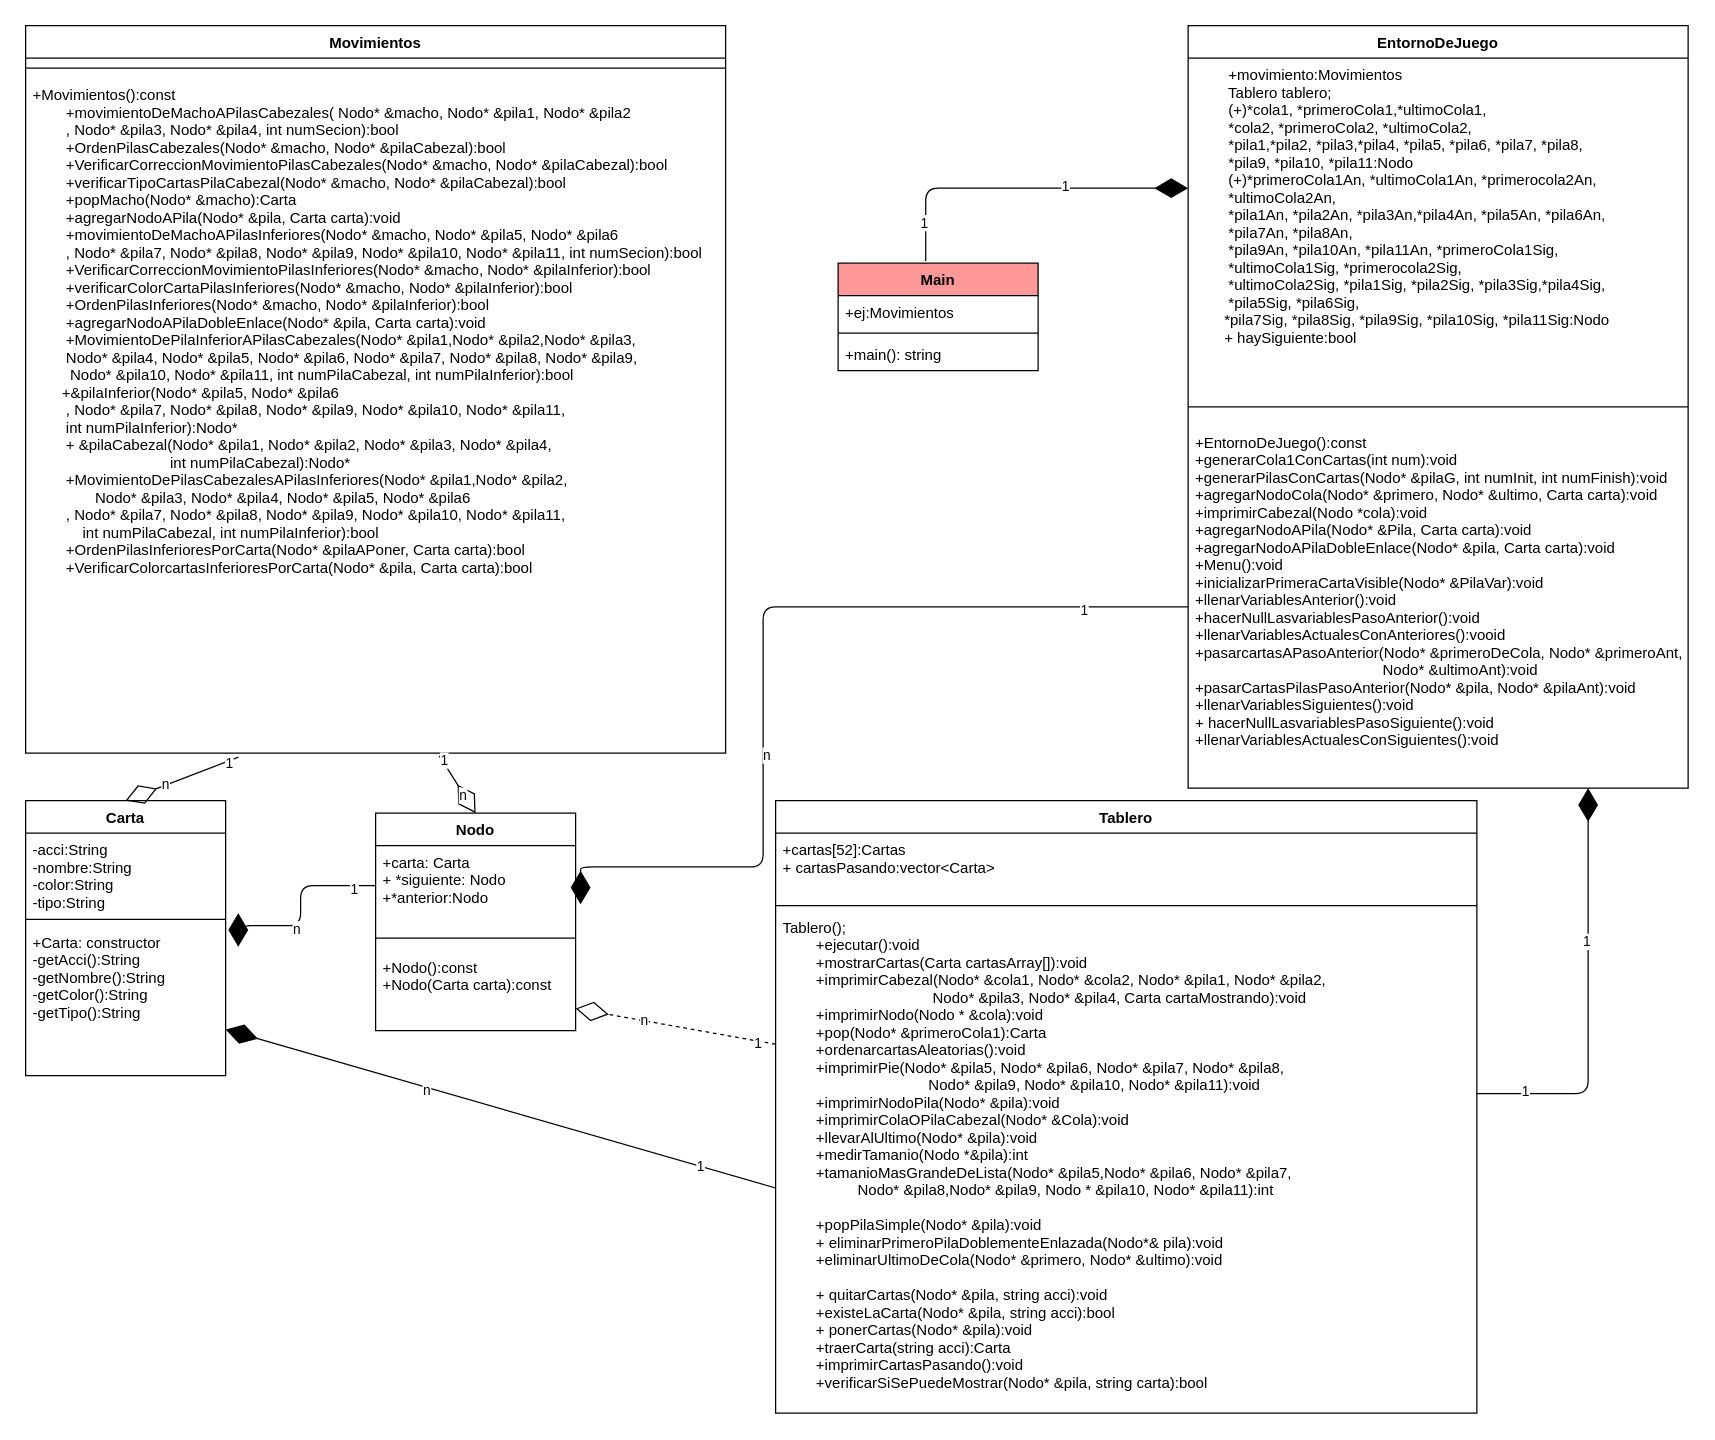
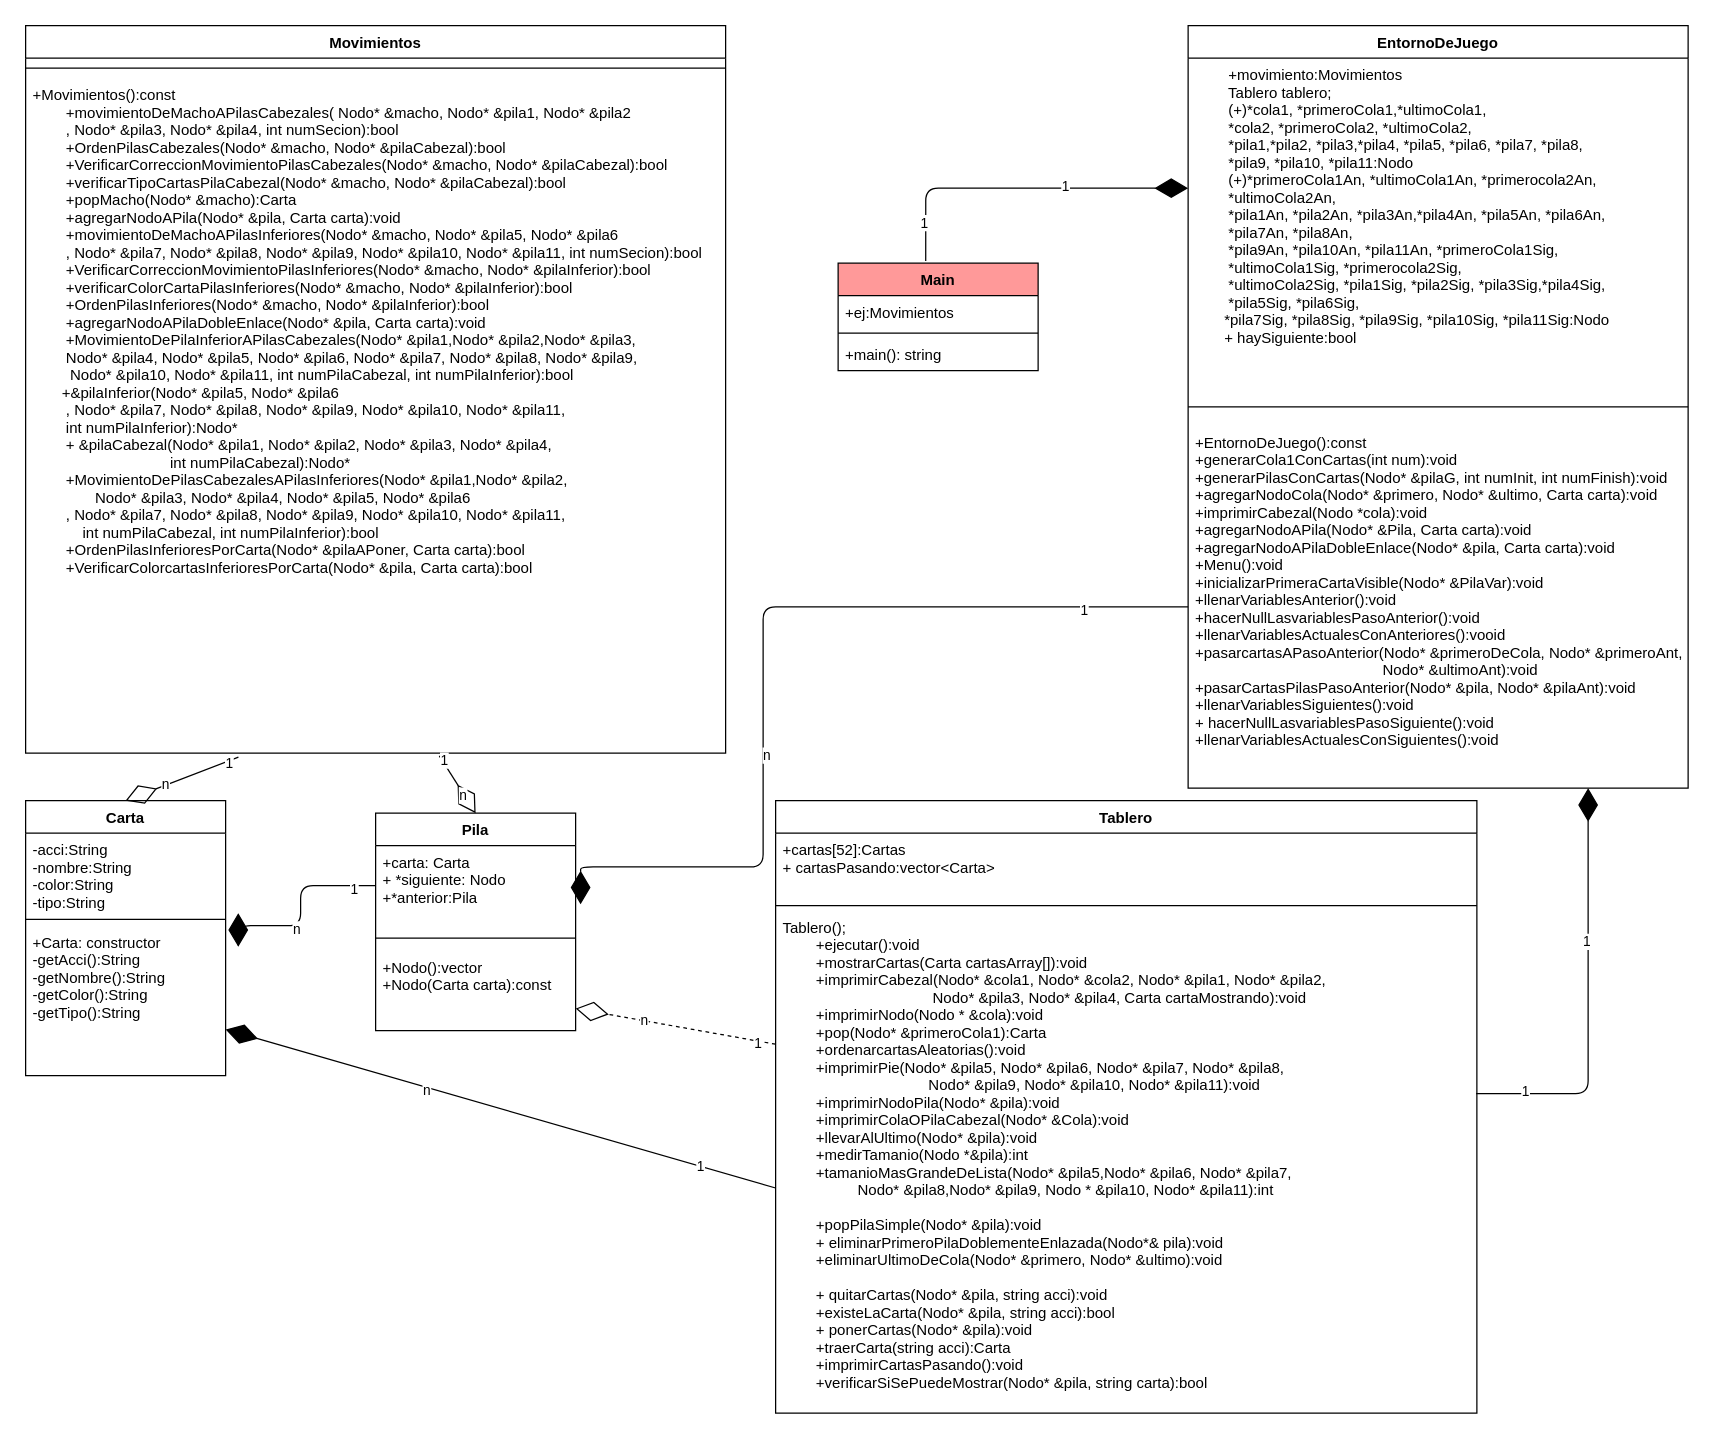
node "Nodo": label "Nodo" -> "Pila"
node "+carta: Carta + *siguiente: Nodo +*anterior:Nodo": label "+carta: Carta + *siguiente: Nodo +*anterior:Nodo" -> "+carta: Carta + *siguiente: Nodo +*anterior:Pila"
node "+Nodo():const +Nodo(Carta carta):const": label "+Nodo():const +Nodo(Carta carta):const" -> "+Nodo():vector +Nodo(Carta carta):const"
